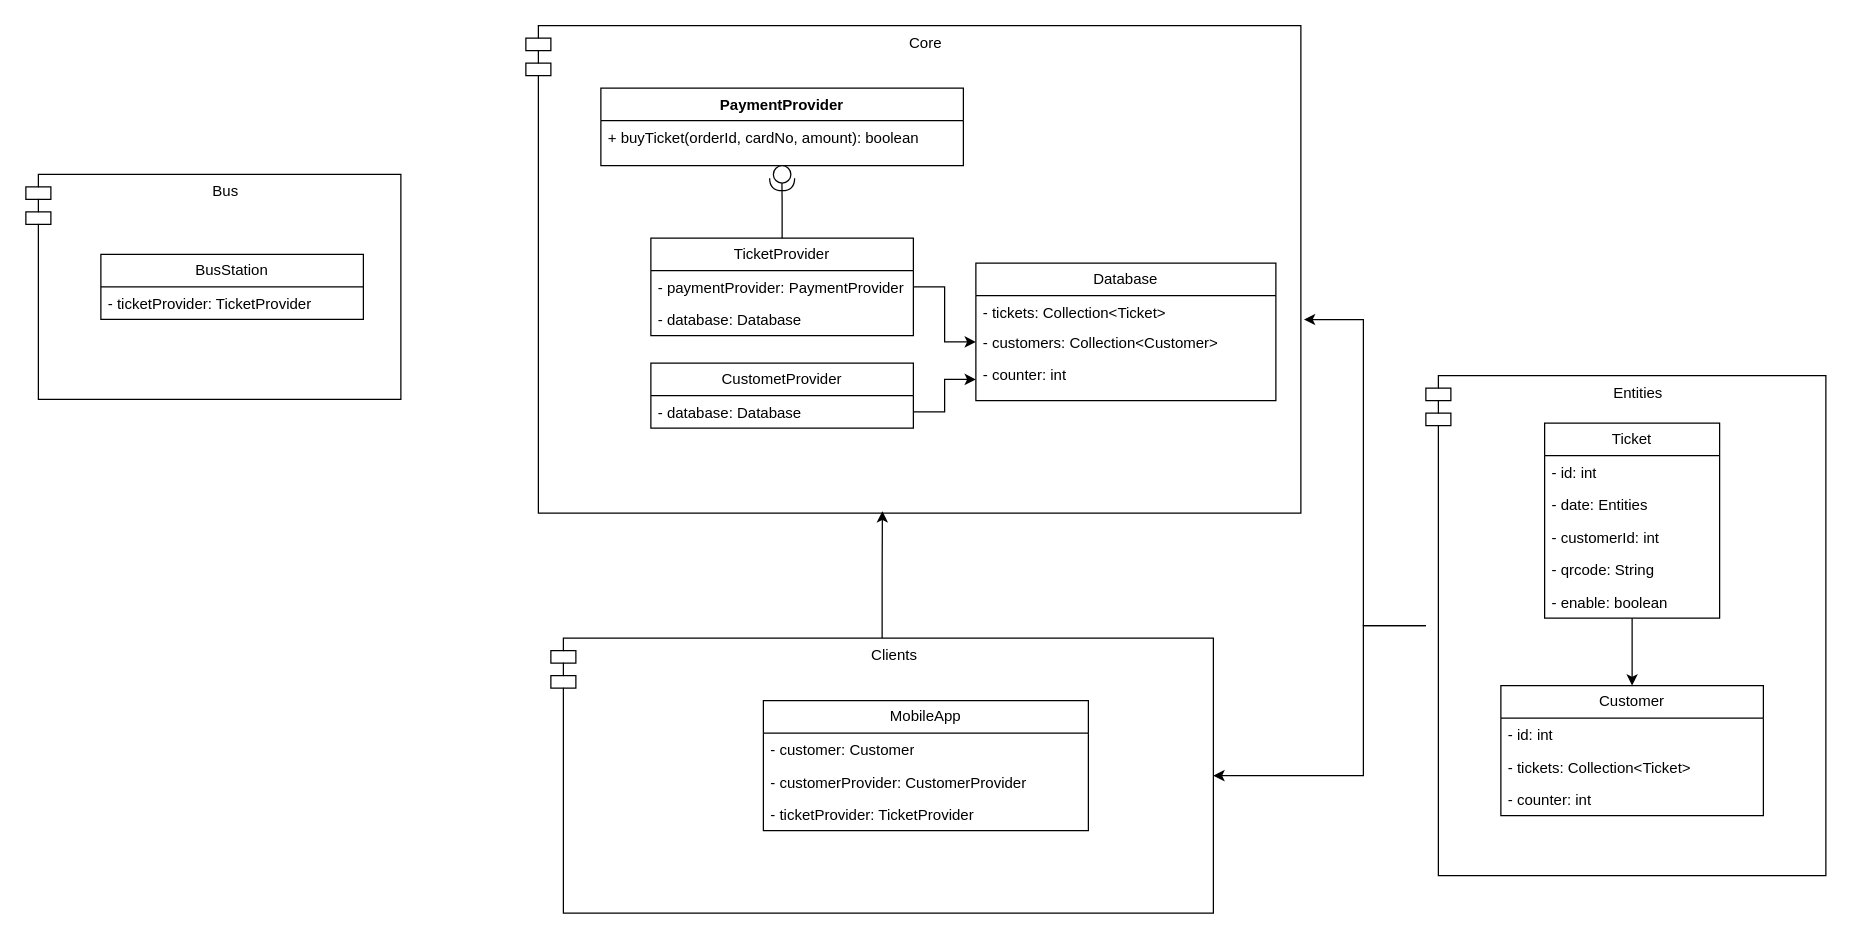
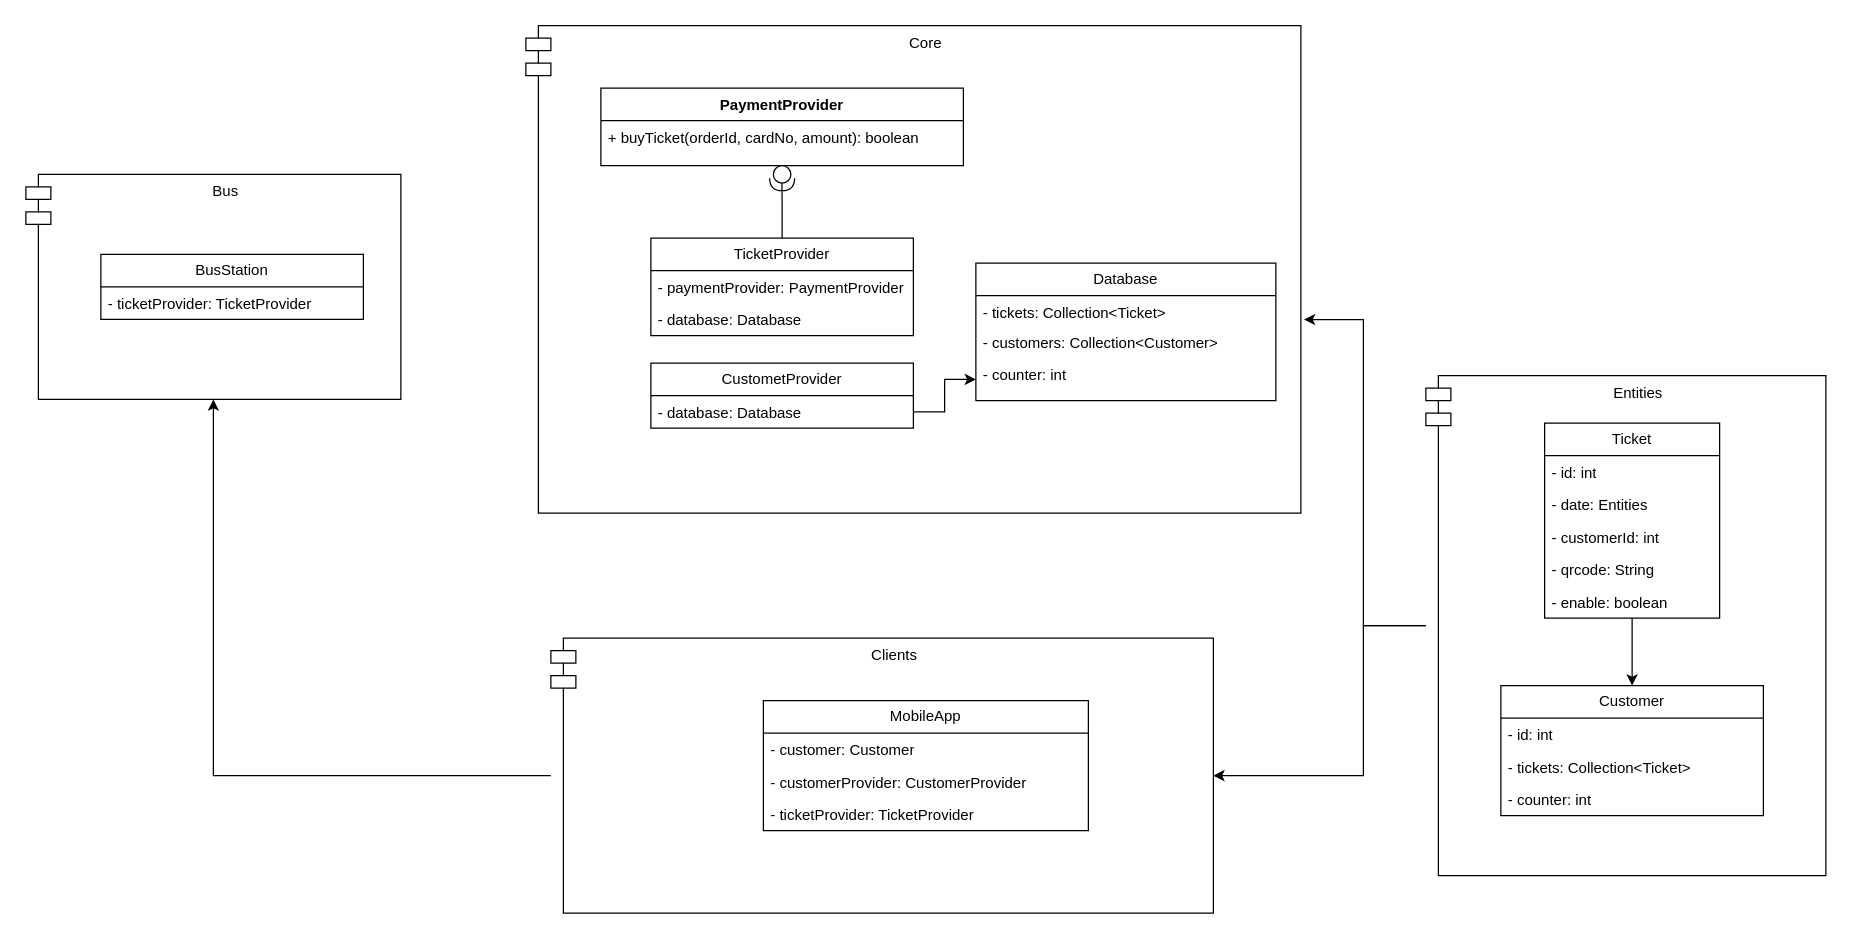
edge "- paymentProvider: PaymentProvider" -> "- customers: Collection<Customer>": removed
edge "Clients" -> "Core": now "Clients" -> "Bus"
